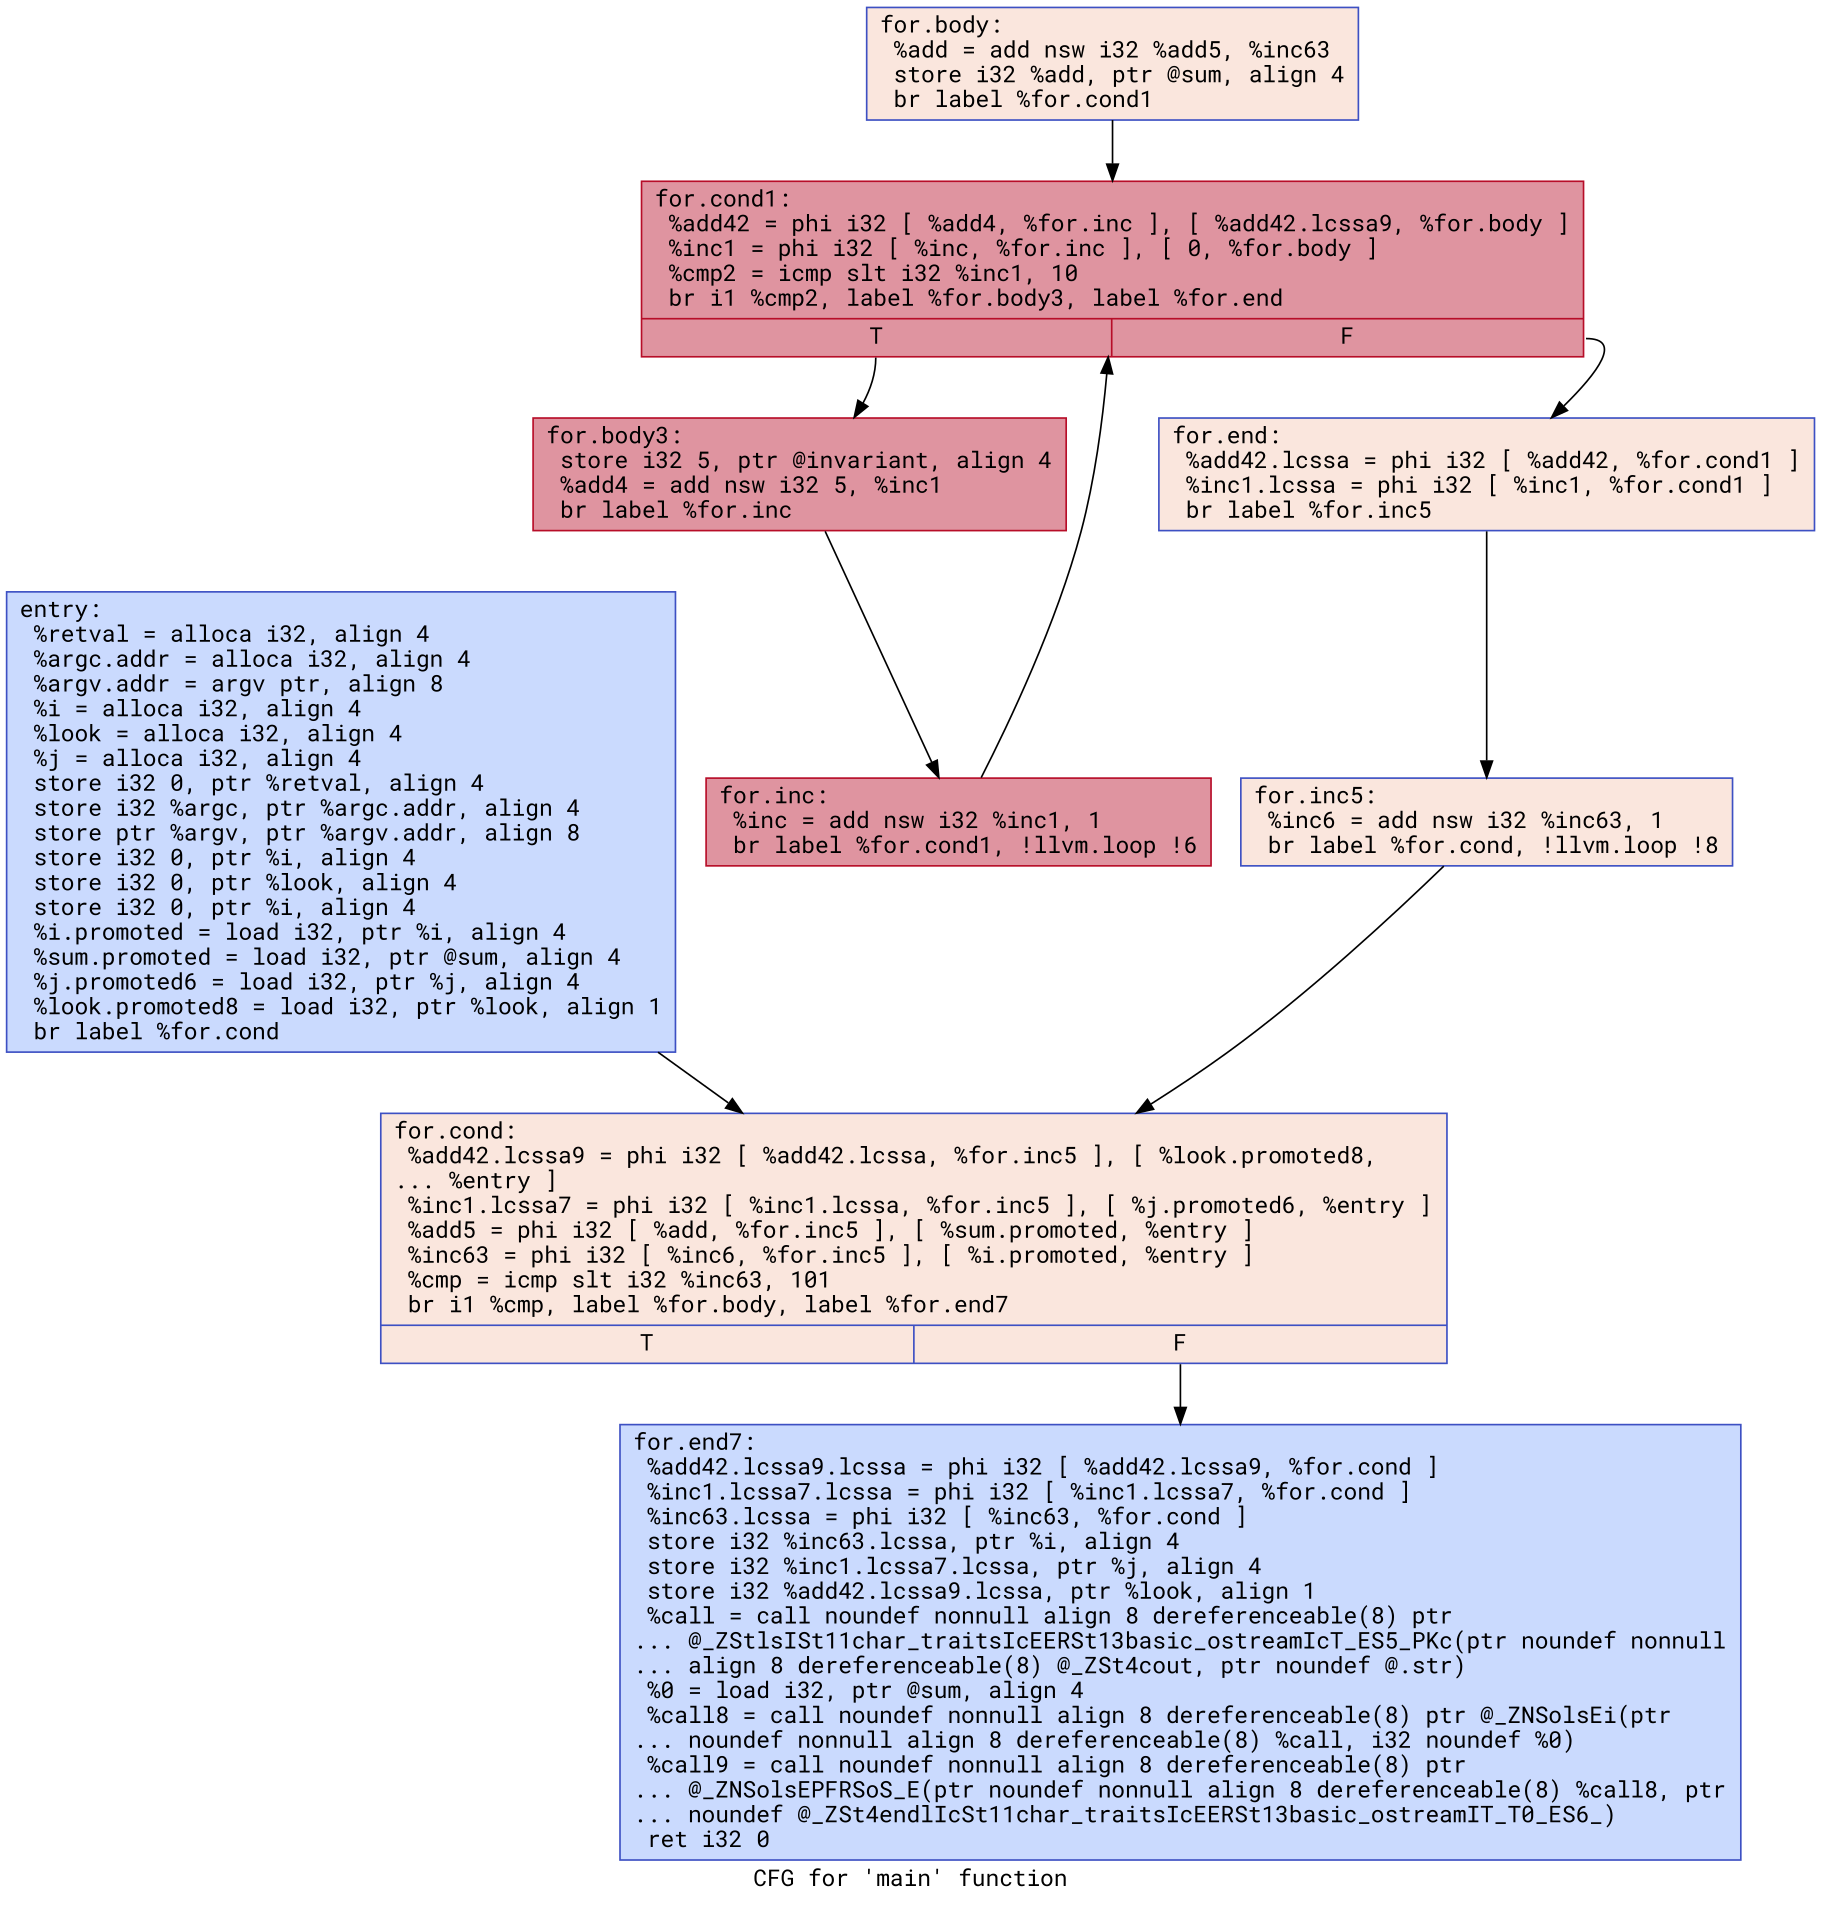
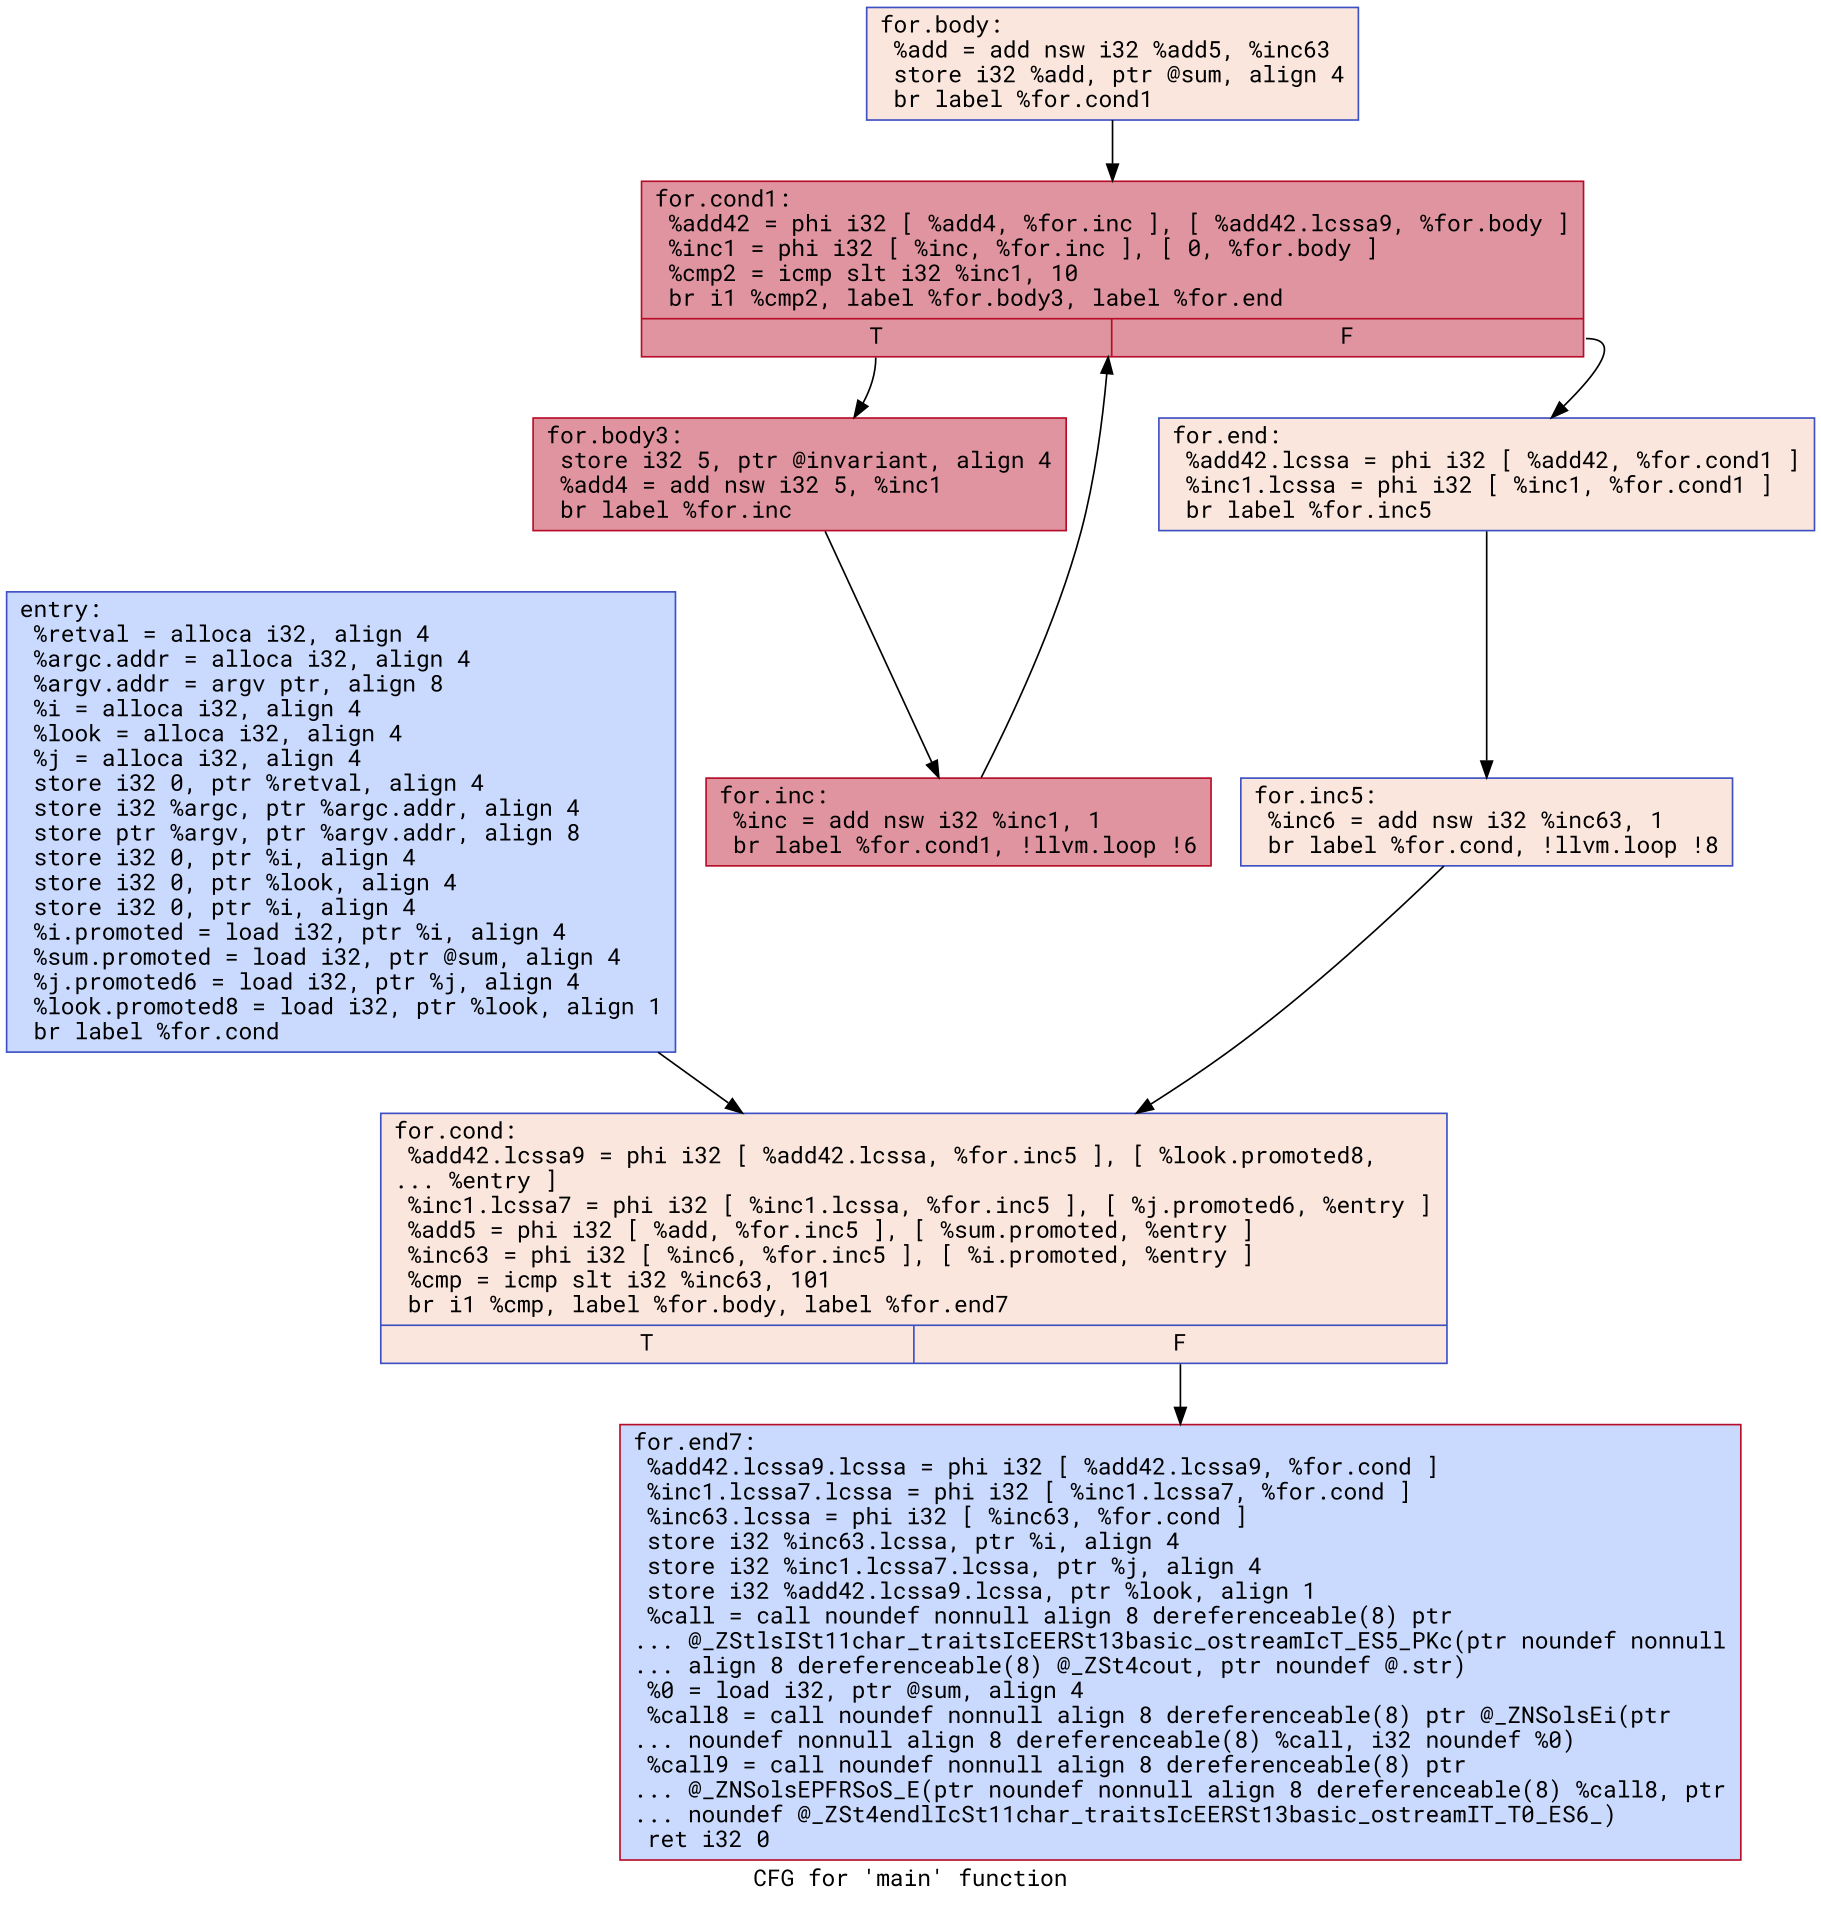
node "for.end7:": color #3d50c3ff -> #b70d28ff
